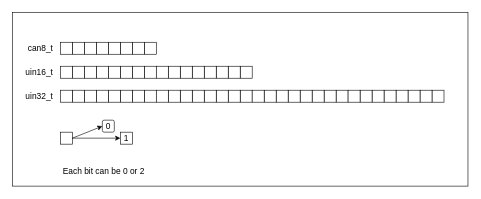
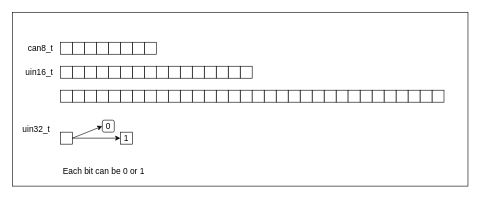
node "uin32_t": moved (36, 96) -> (33, 129)
node "Each bit can be 0 or 2": label "Each bit can be 0 or 2" -> "Each bit can be 0 or 1"
